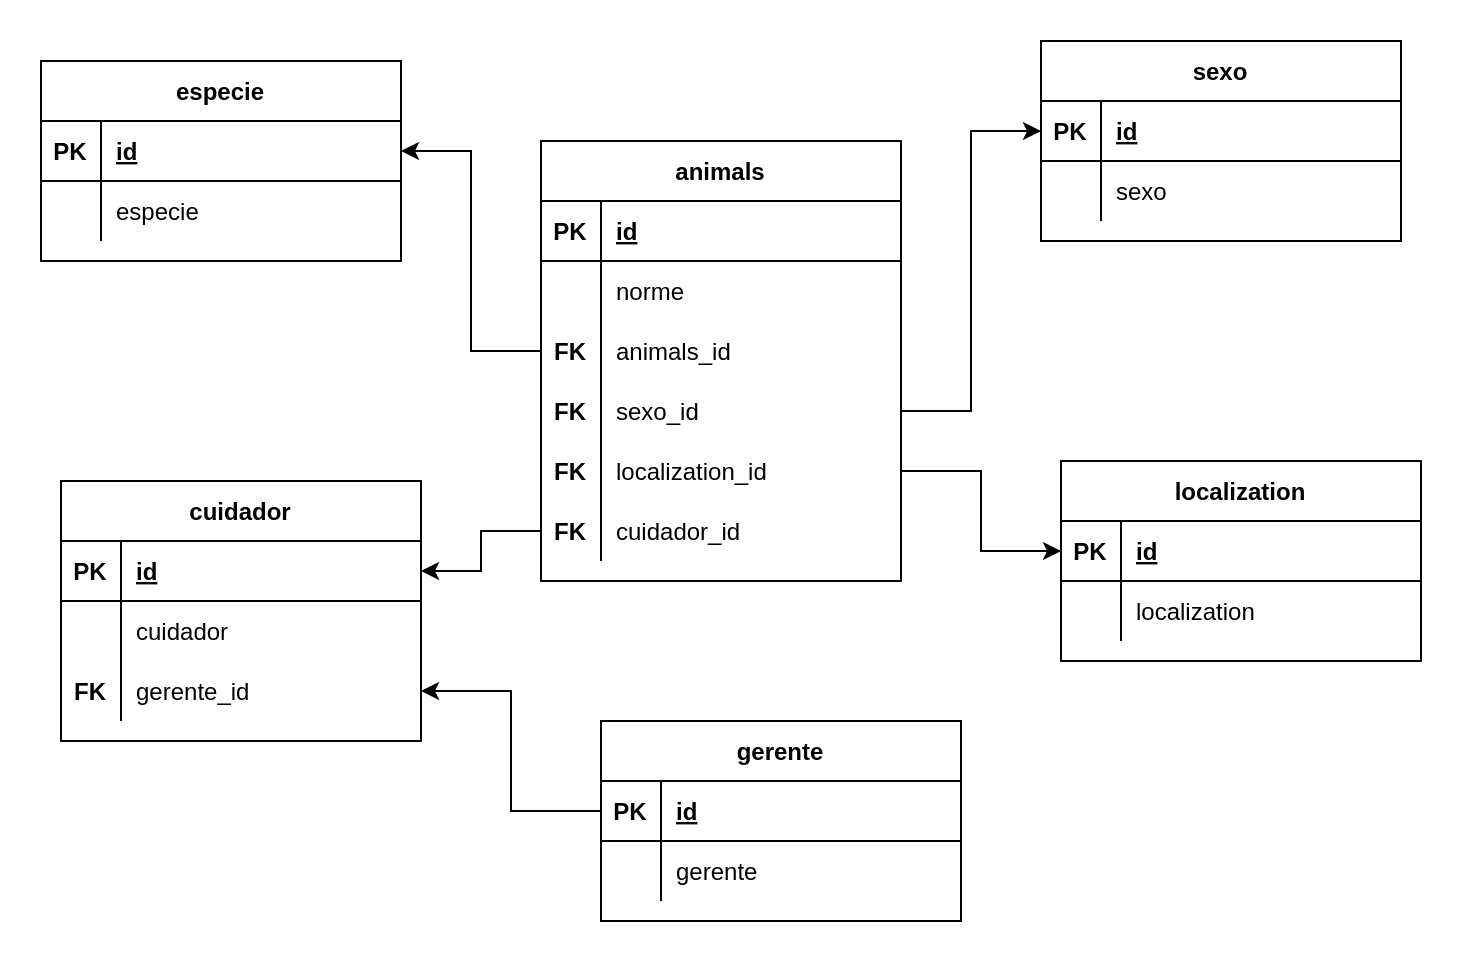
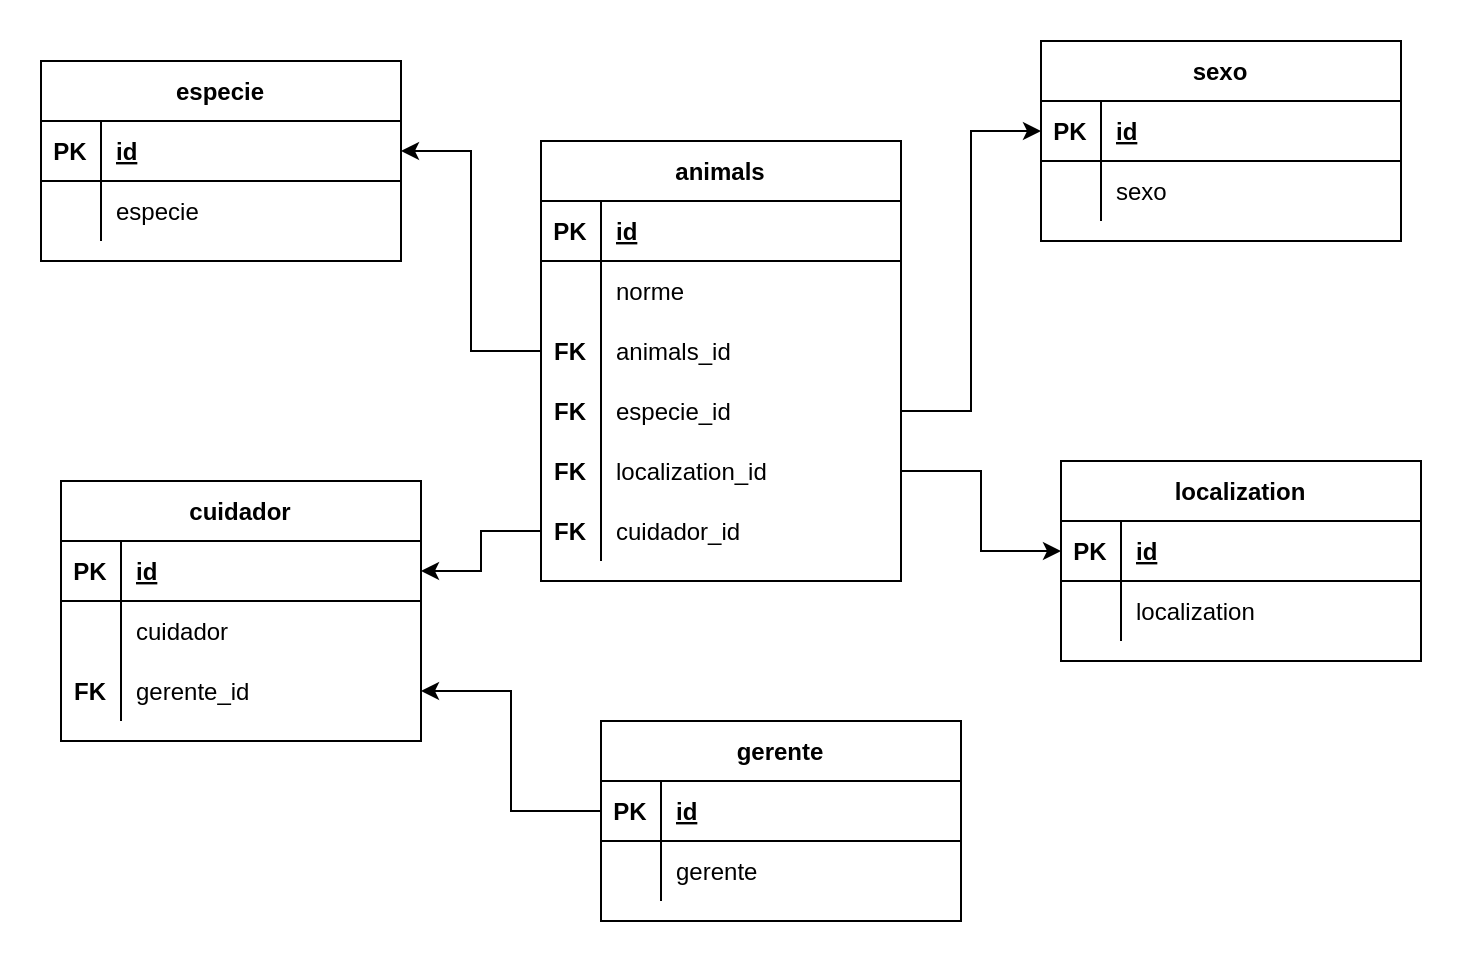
node "sexo_id": label "sexo_id" -> "especie_id"
